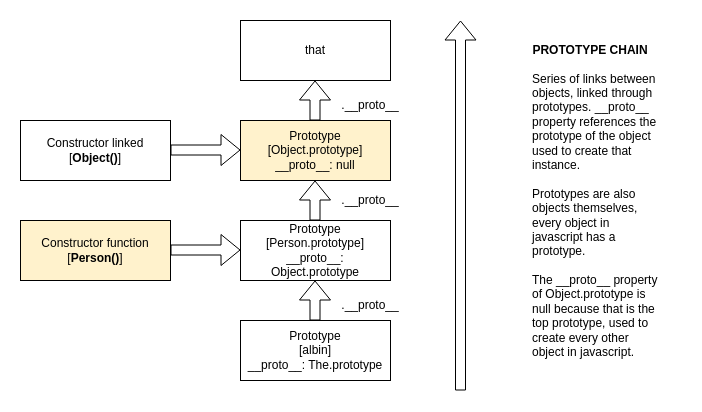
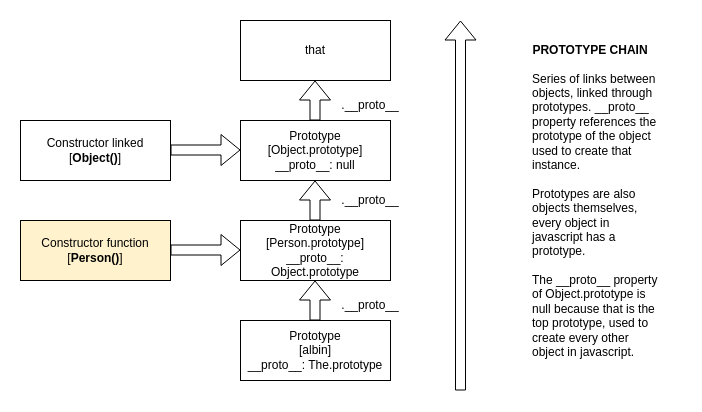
node "Prototype [Object.prototype] __proto__: null": fillcolor #fff2cc -> #ffffff
